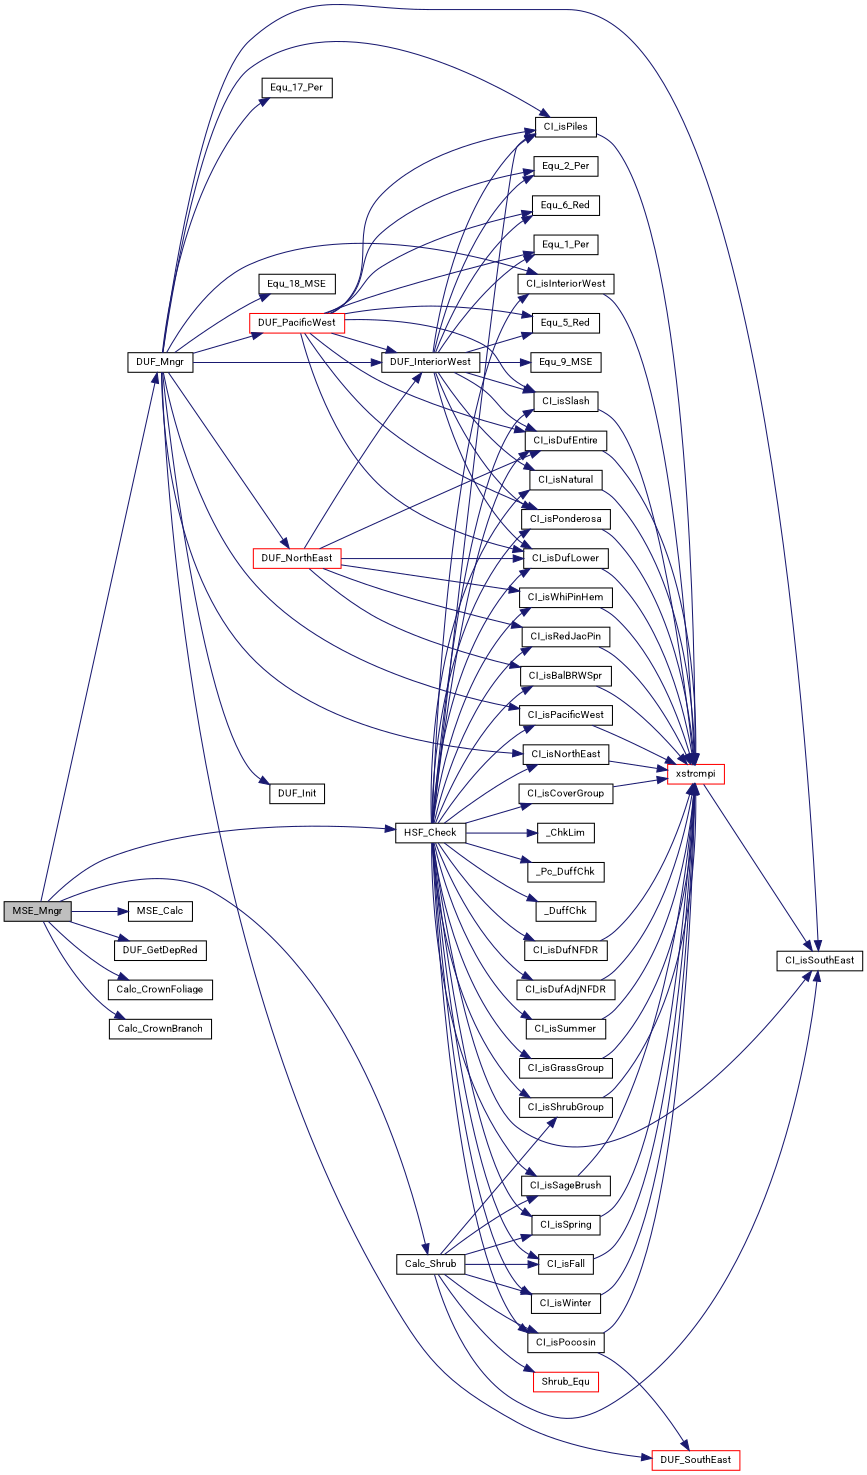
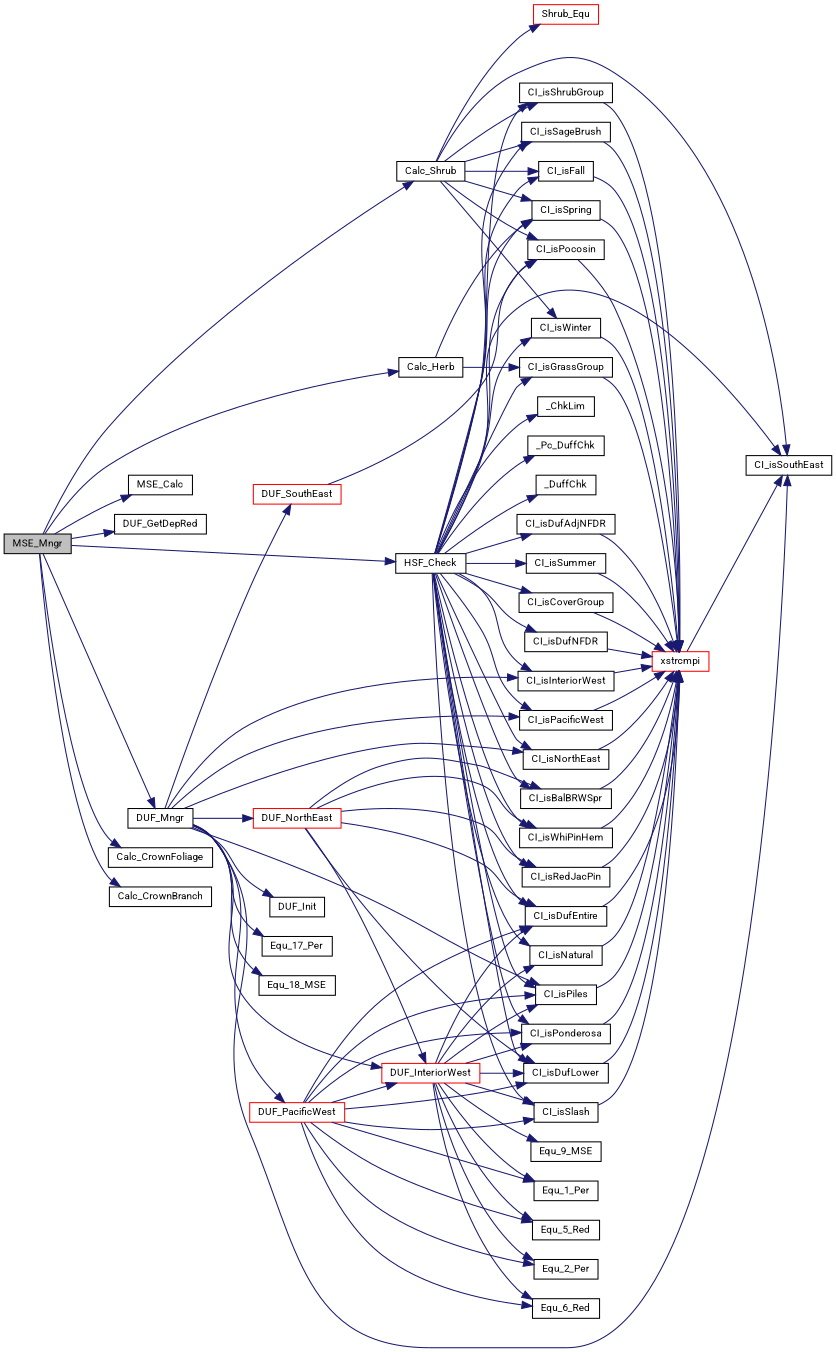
node "DUF_InteriorWest": color black -> red
node "Calc_Herb": added
edge "CI_isPocosin" -> "DUF_SouthEast": reversed
